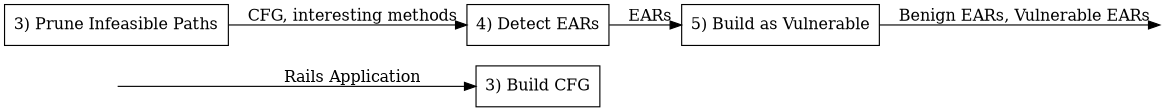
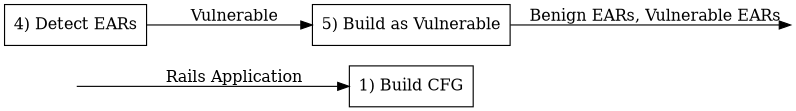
edge "4) Detect EARs" -> "5) Build as Vulnerable": label "  EARs" -> "  Vulnerable"
node "3) Prune Infeasible Paths": removed
node "3) Build CFG": label "3) Build CFG" -> "1) Build CFG"
